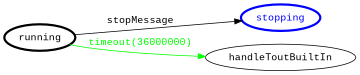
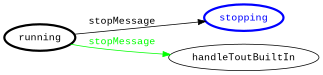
edge "running" -> "handleToutBuiltIn": label "timeout(36000000)" -> "stopMessage"
